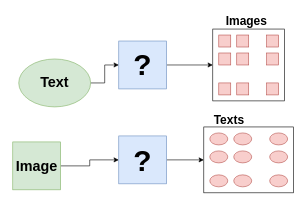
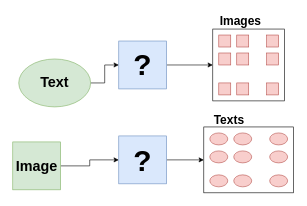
node "Images": moved (249, 18) -> (243, 18)
